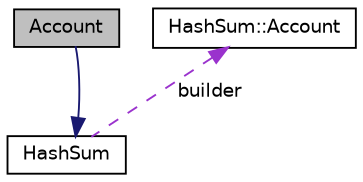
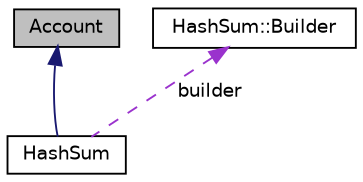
node "HashSum::Account": label "HashSum::Account" -> "HashSum::Builder"
edge "Account" -> "HashSum": reversed
